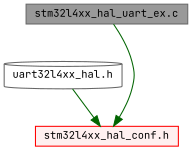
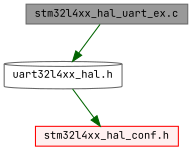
edge "stm32l4xx_hal_uart_ex.c" -> "stm32l4xx_hal_conf.h": now "stm32l4xx_hal_uart_ex.c" -> "uart32l4xx_hal.h"
